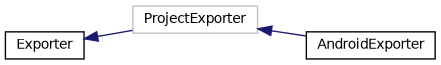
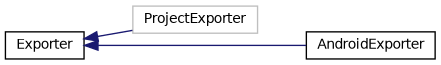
edge "AndroidExporter" -> "ProjectExporter": now "AndroidExporter" -> "Exporter"
